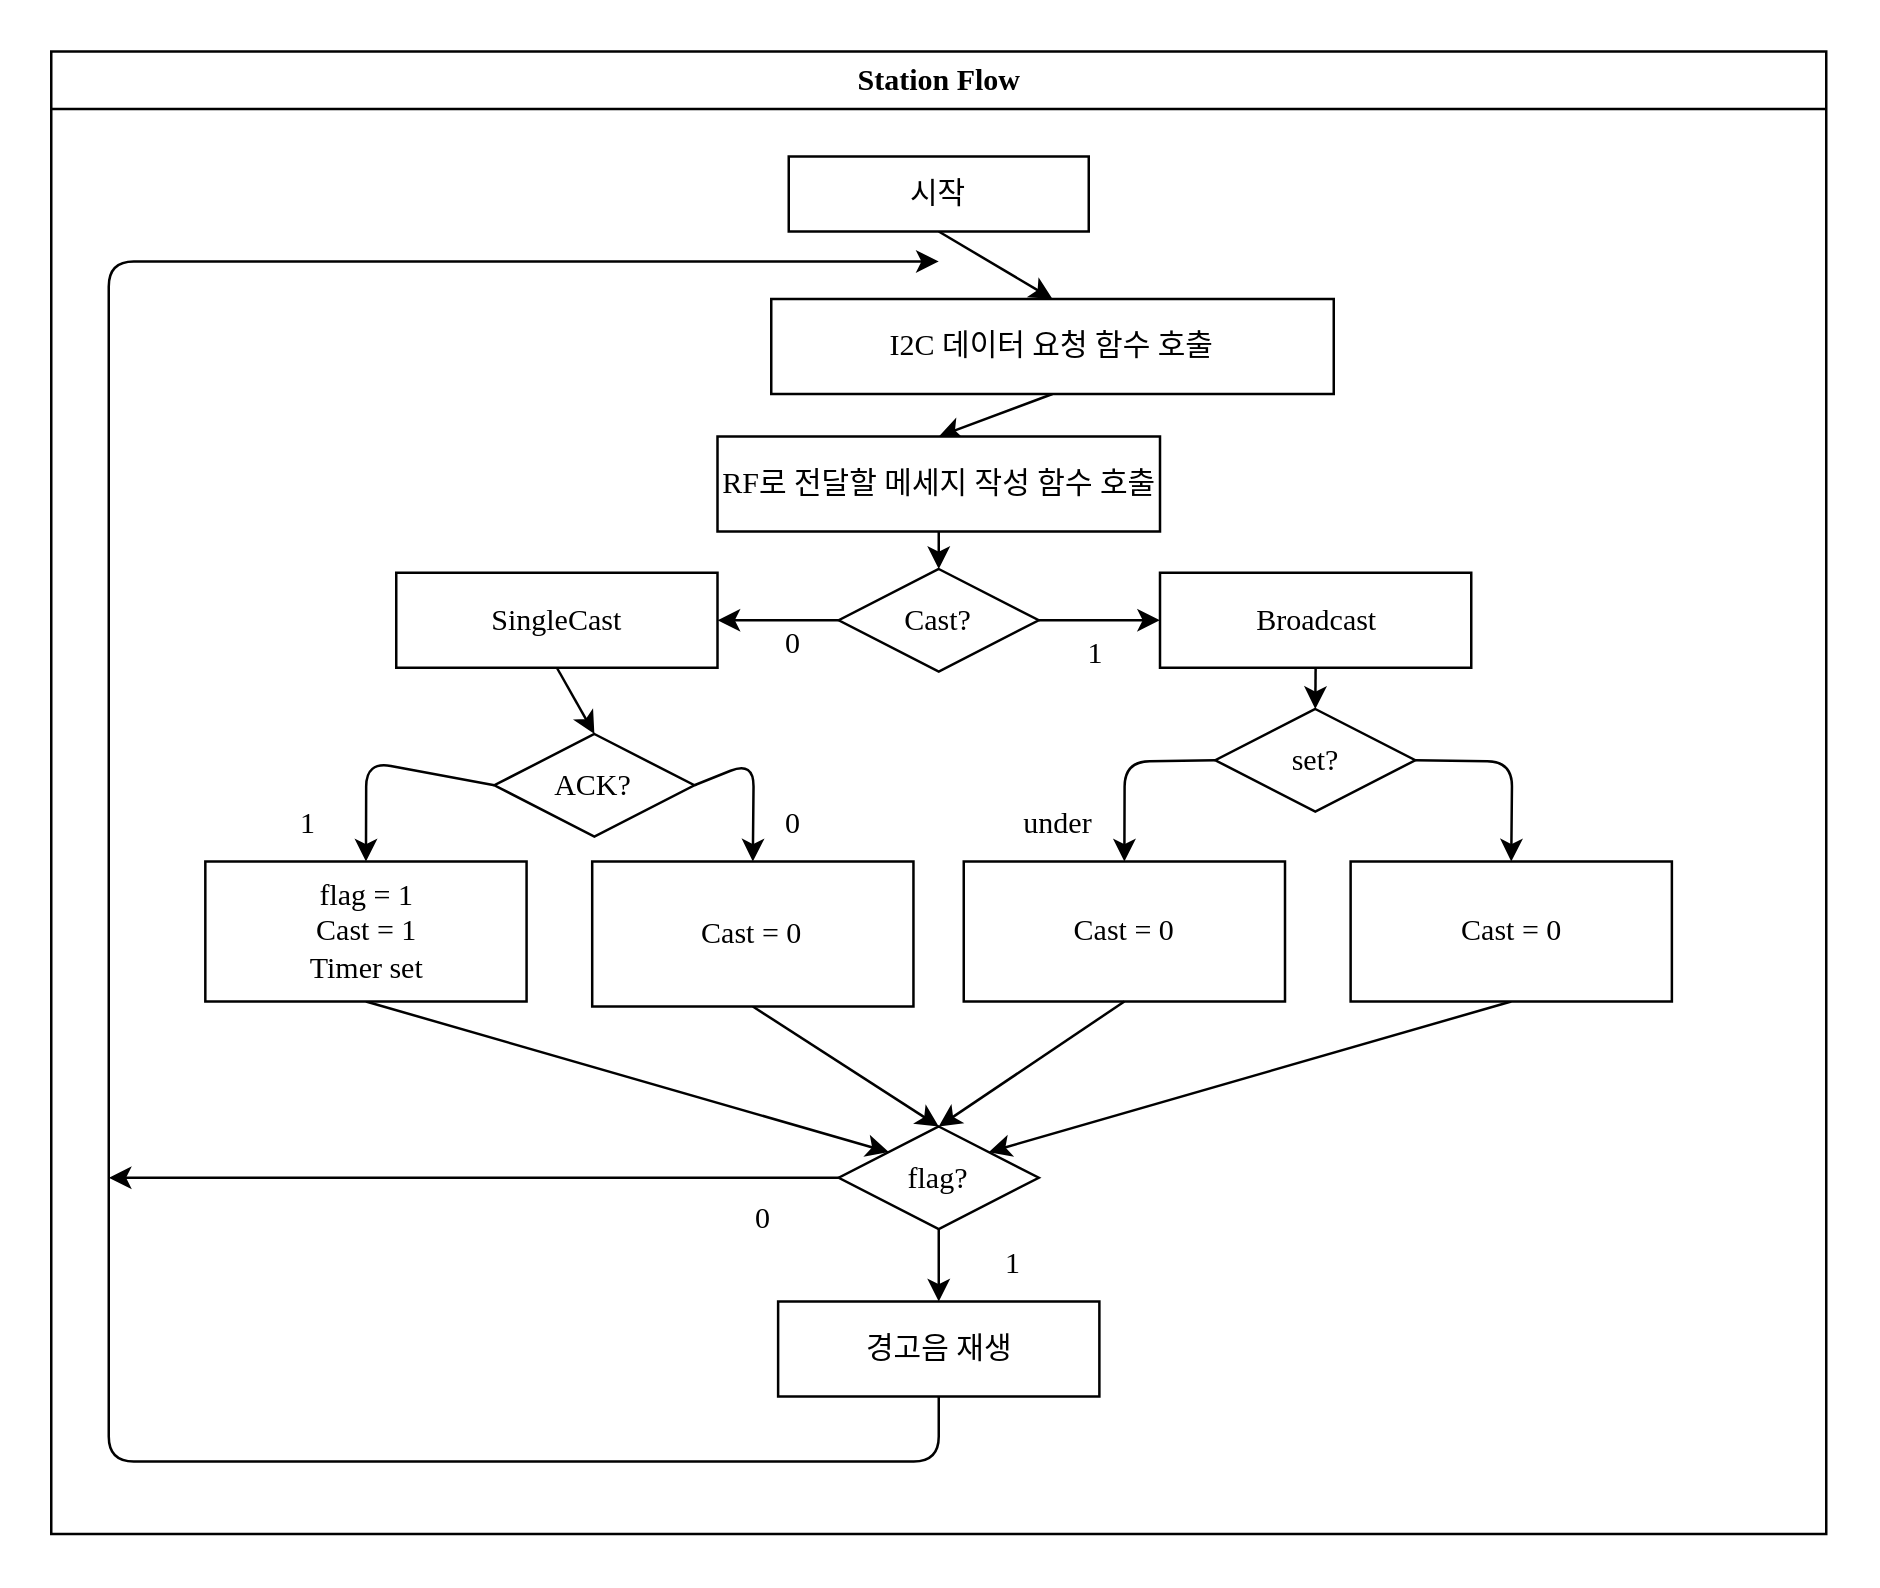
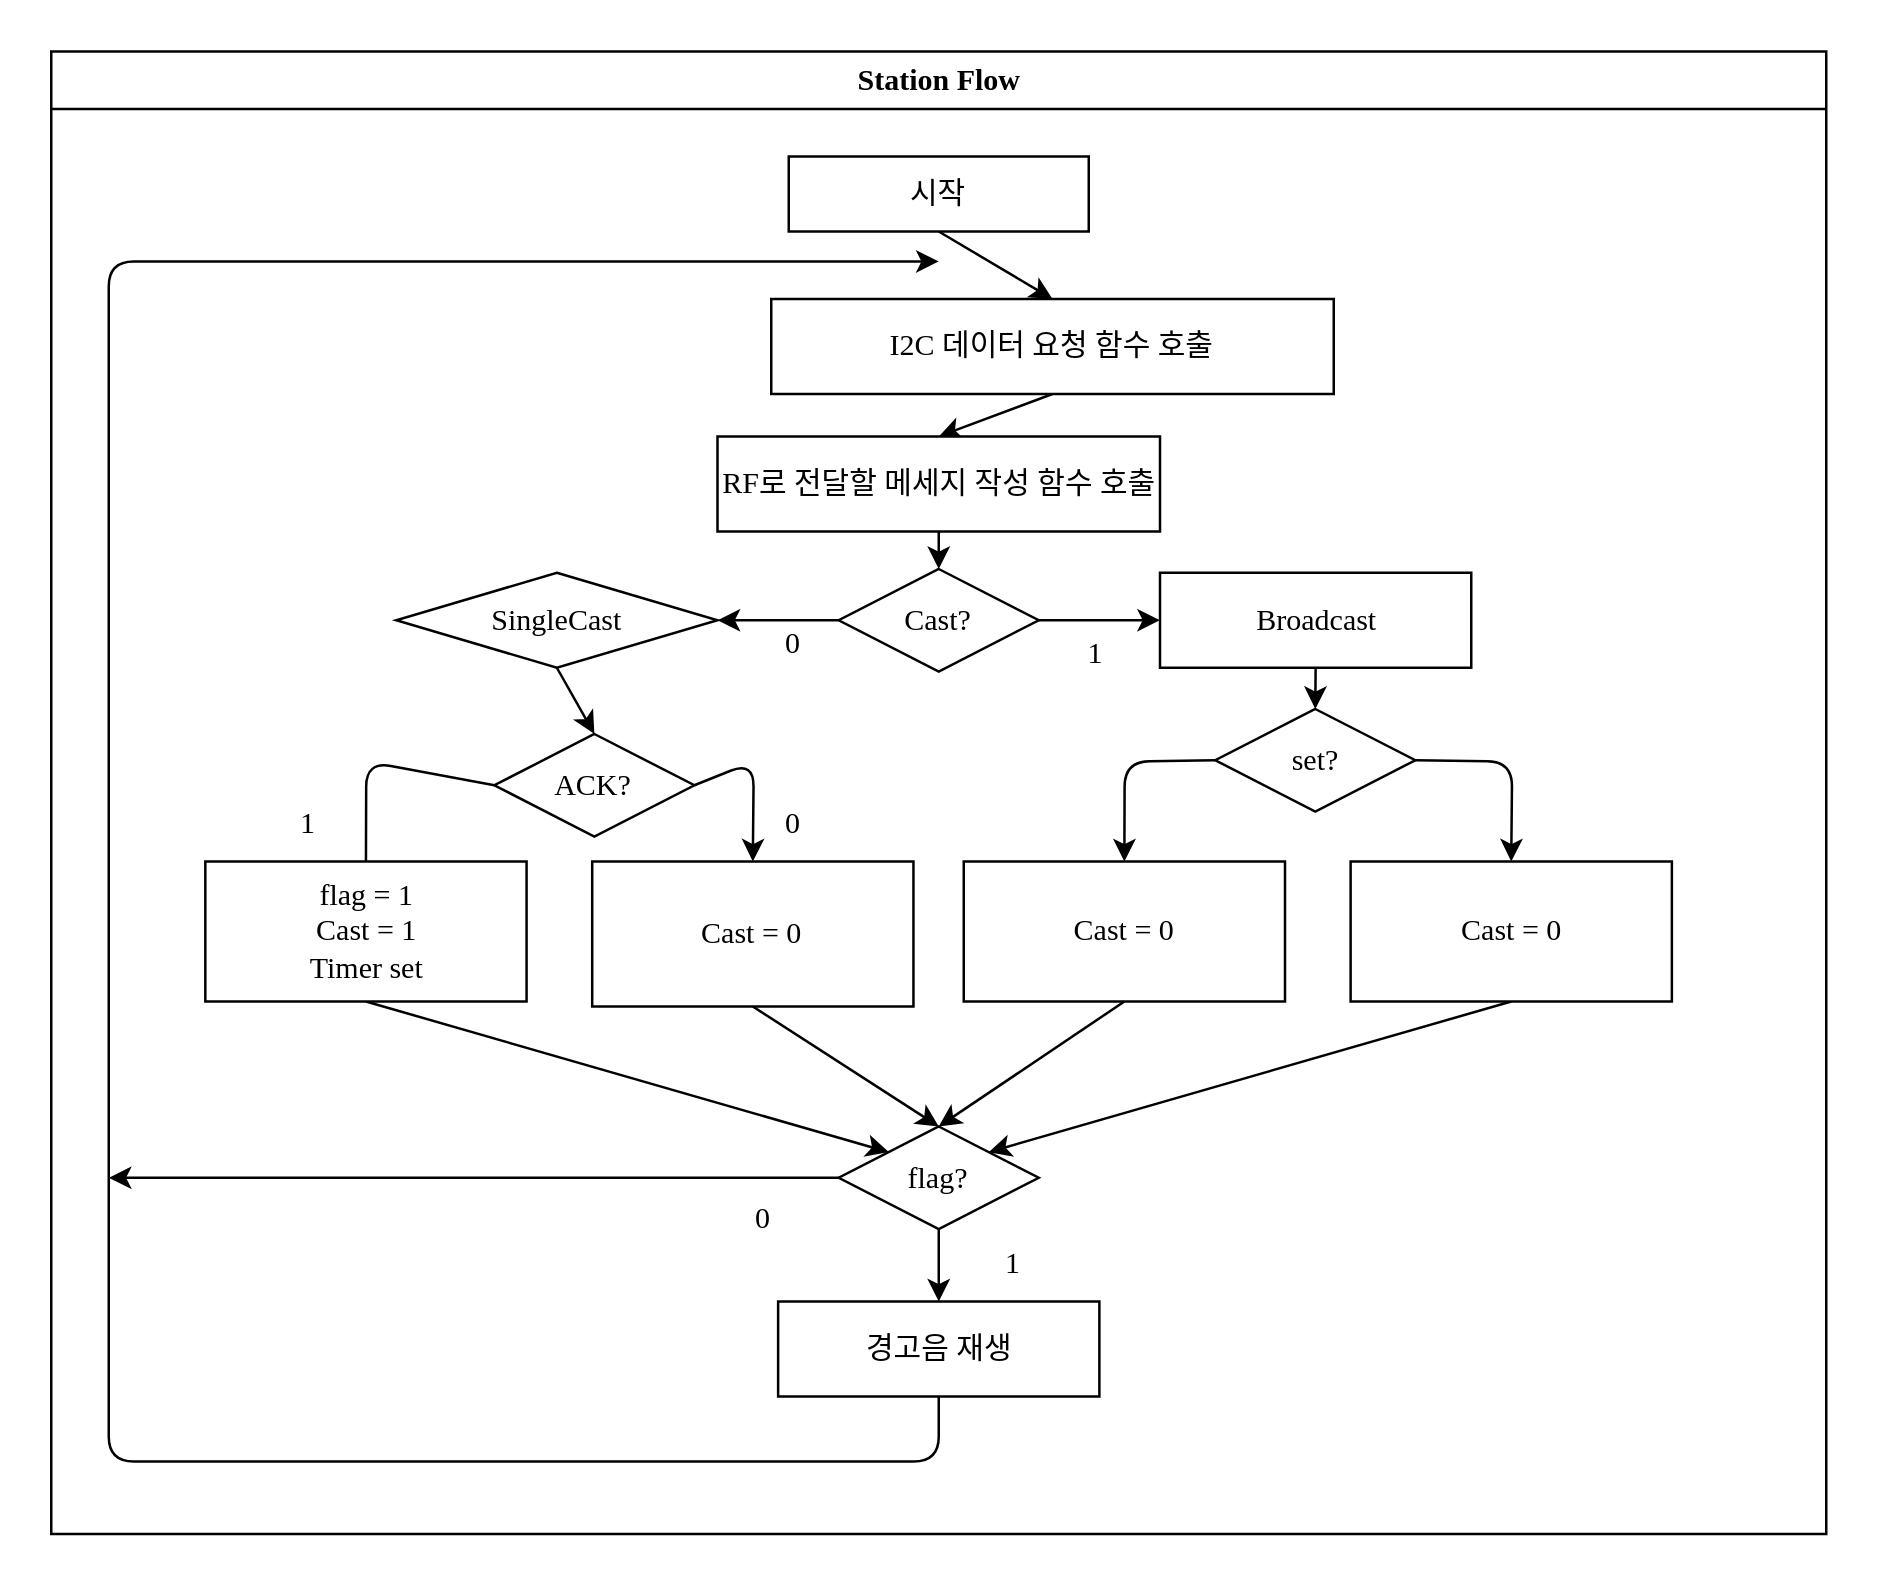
node "SingleCast": shape rectangle -> diamond
node "under": removed
edge "ACK?" -> "flag = 1 Cast = 1 Timer set": arrowhead classic -> none
